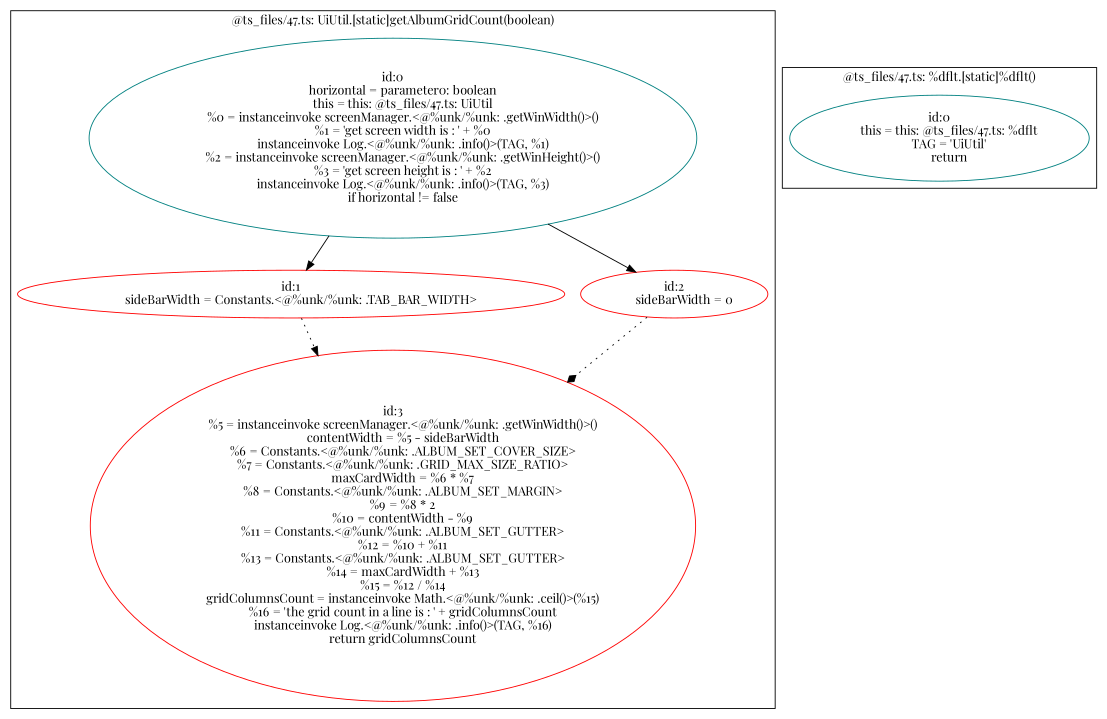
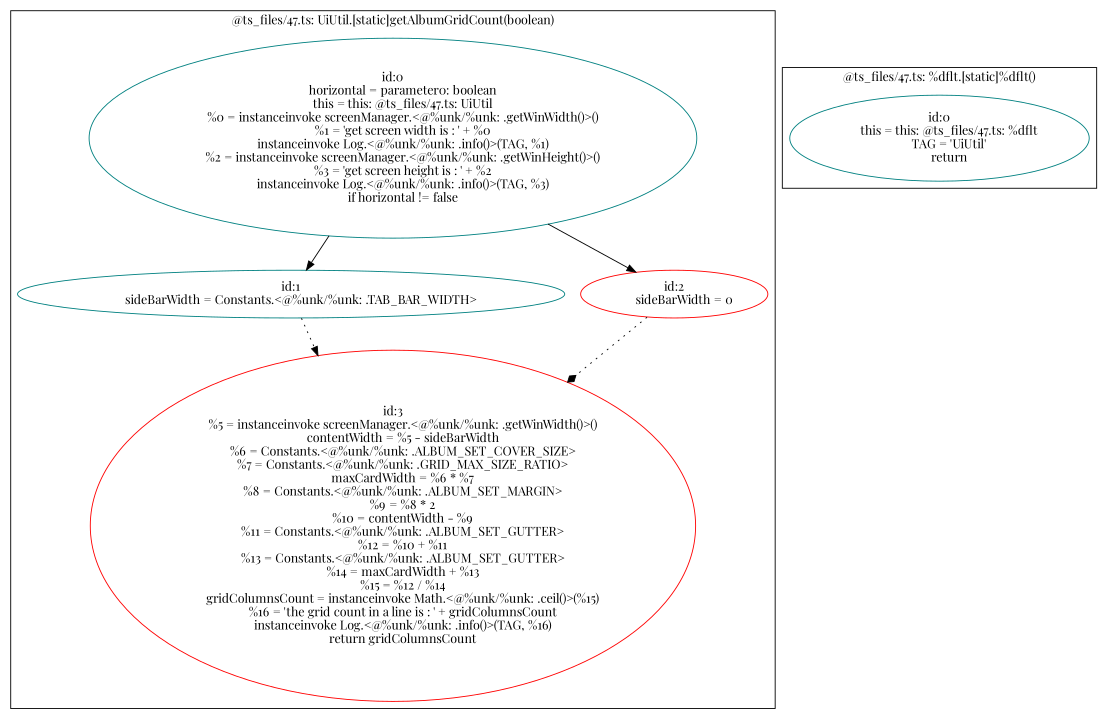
node "id:1 sideBarWidth = Constants.<@%unk/%unk: .TAB_BAR_WIDTH>": color red -> teal
